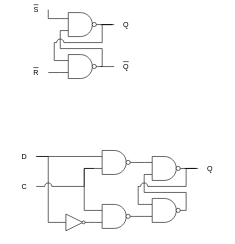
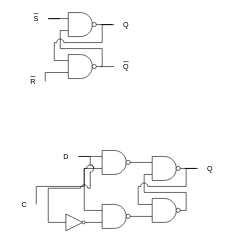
node "S": moved (36, 9) -> (36, 18)
node "R": moved (36, 72) -> (33, 81)
node "D": moved (24, 156) -> (66, 156)
node "C": moved (24, 186) -> (24, 204)
